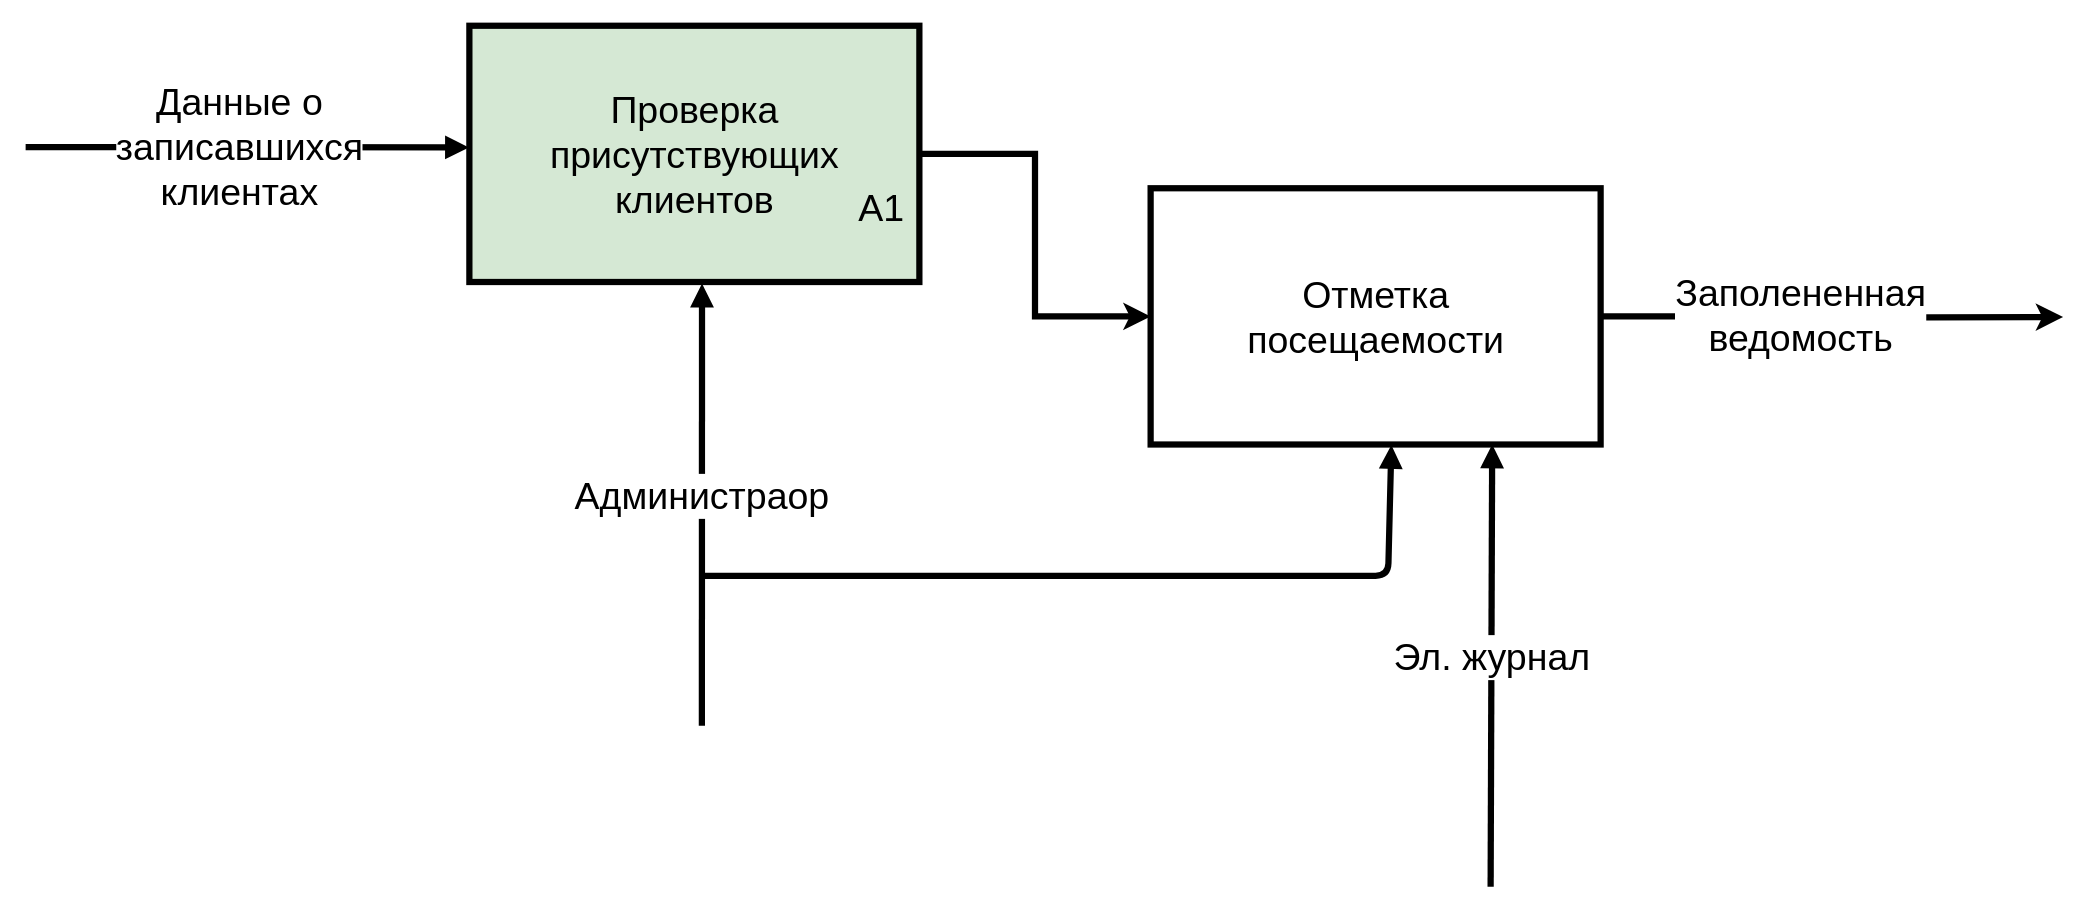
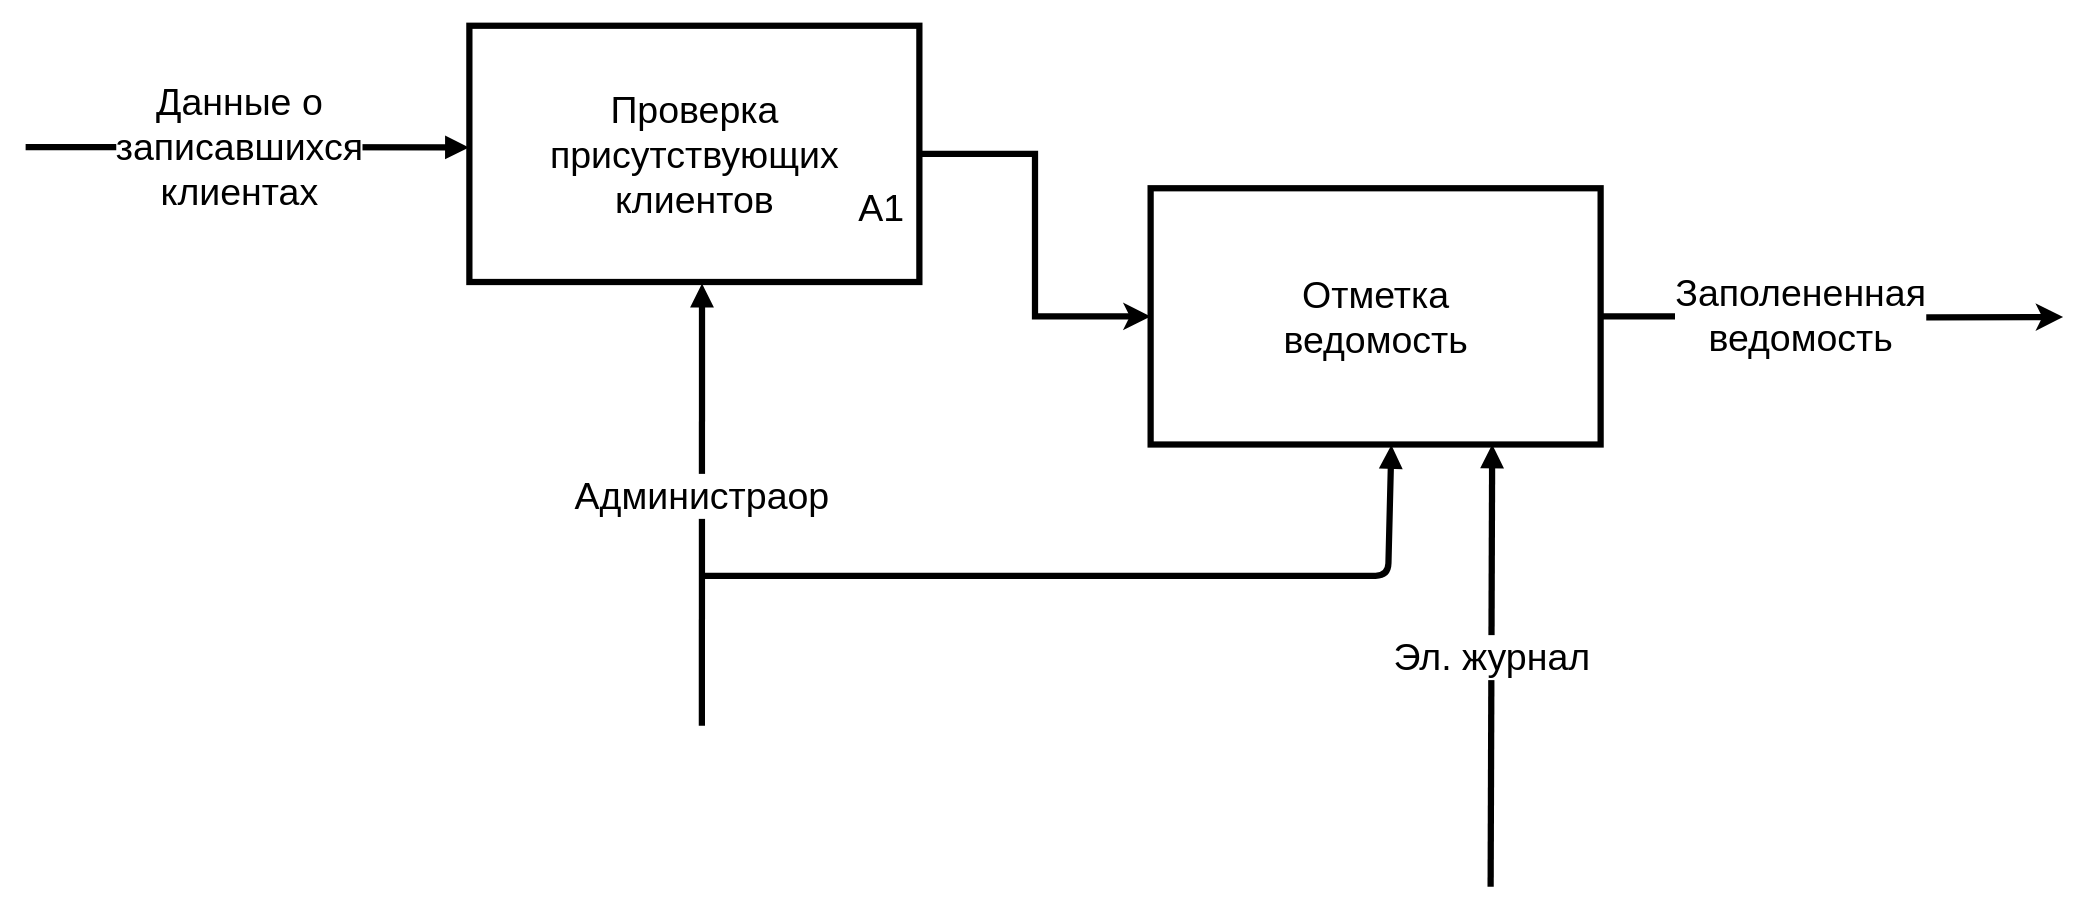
node "Проверка присутствующих клиентов": fillcolor #d5e8d4 -> #ffffff
node "Отметка посещаемости": label "Отметка посещаемости" -> "Отметка ведомость"
